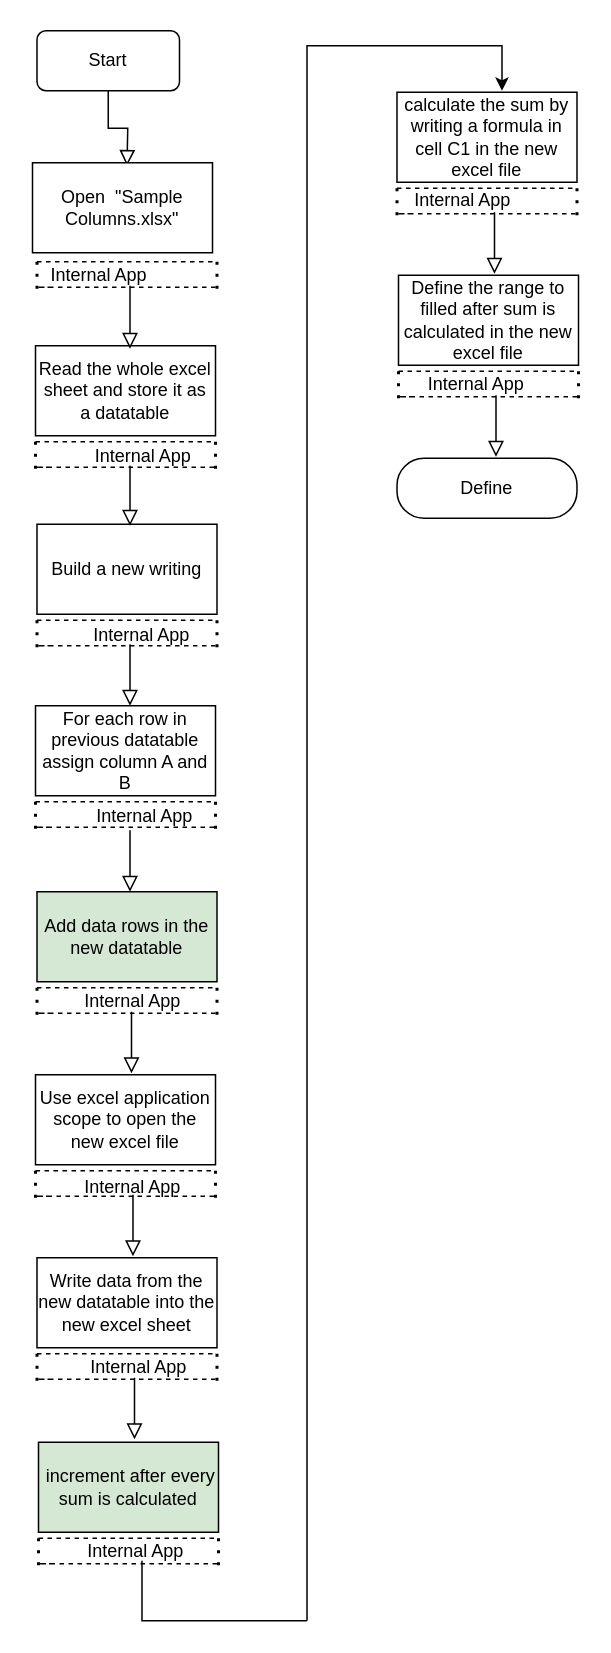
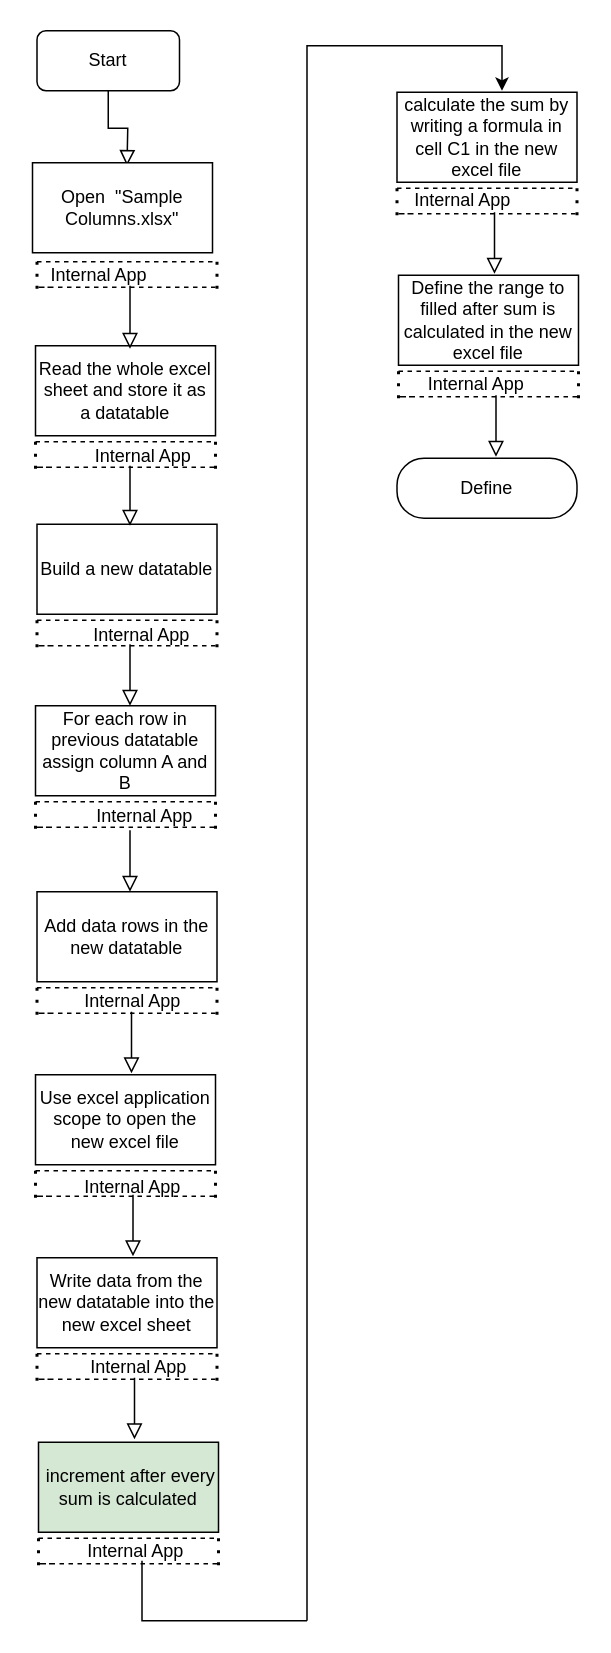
node "Build a new writing": label "Build a new writing" -> "Build a new datatable"
node "Add data rows in the new datatable": fillcolor #d5e8d4 -> #ffffff
